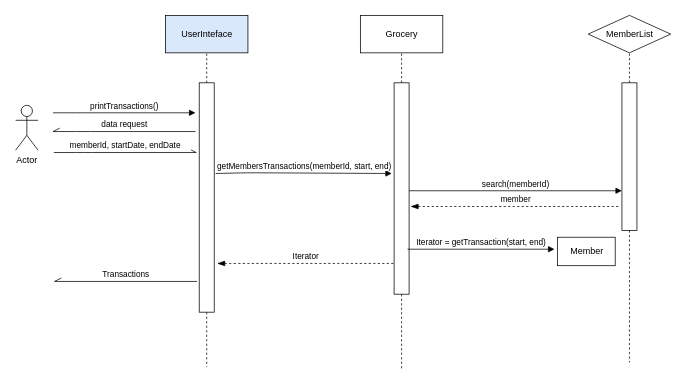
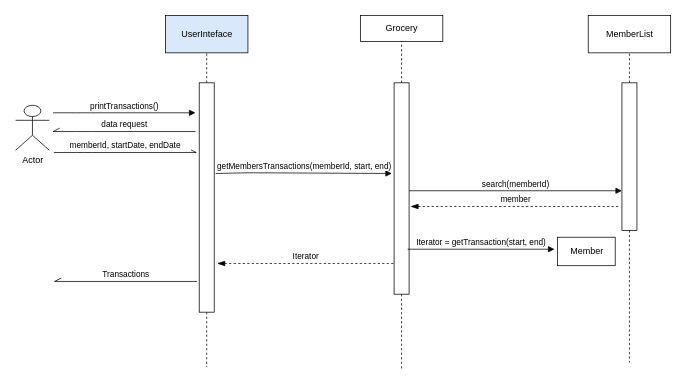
node "Grocery": size 83x38 -> 83x26
node "MemberList": shape diamond -> rectangle
node "Actor": size 23x45 -> 34x45
